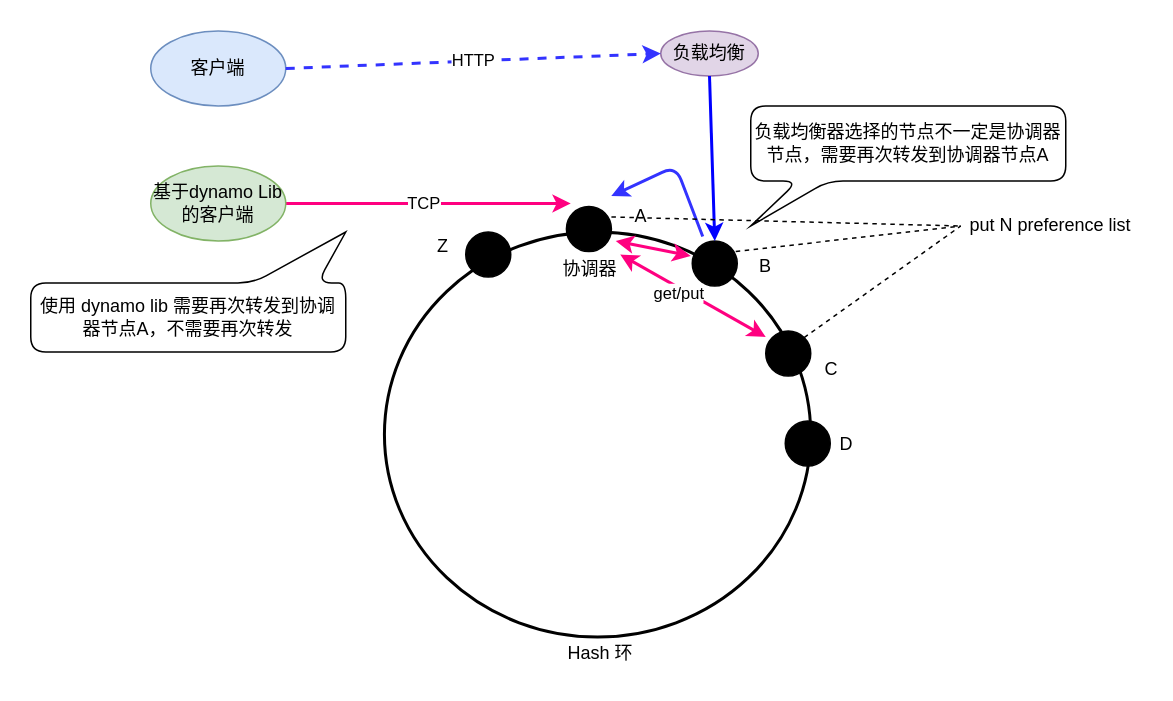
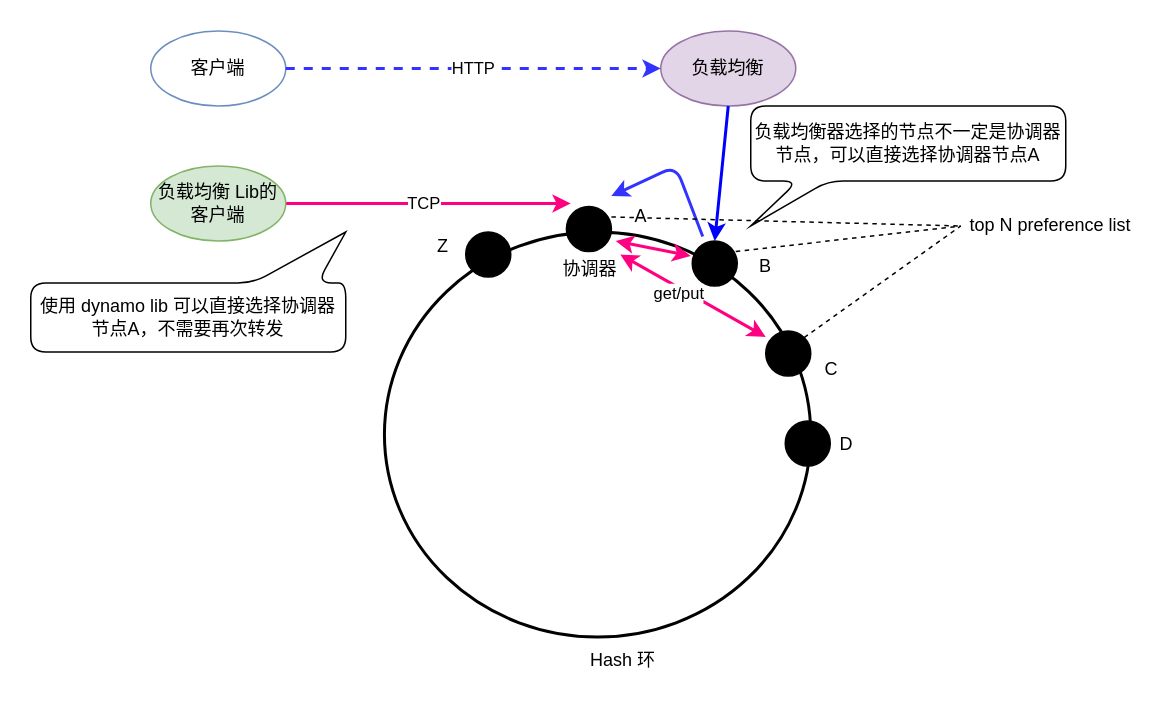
node "负载均衡": size 98x45 -> 135x75
node "客户端": fillcolor #dae8fc -> #ffffff
node "负载均衡器选择的节点不一定是协调器节点，需要再次转发到协调器节点A": label "负载均衡器选择的节点不一定是协调器节点，需要再次转发到协调器节点A" -> "负载均衡器选择的节点不一定是协调器节点，可以直接选择协调器节点A"
node "基于dynamo Lib的客户端": label "基于dynamo Lib的客户端" -> "负载均衡 Lib的客户端"
node "put N preference list": label "put N preference list" -> "top N preference list"
node "使用 dynamo lib 需要再次转发到协调器节点A，不需要再次转发": label "使用 dynamo lib 需要再次转发到协调器节点A，不需要再次转发" -> "使用 dynamo lib 可以直接选择协调器节点A，不需要再次转发"
node "Hash 环": moved (601, 653) -> (623, 661)
